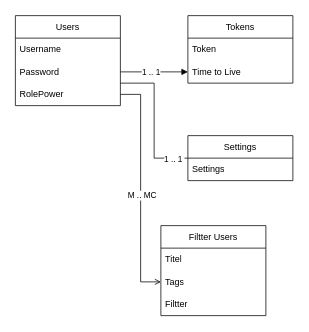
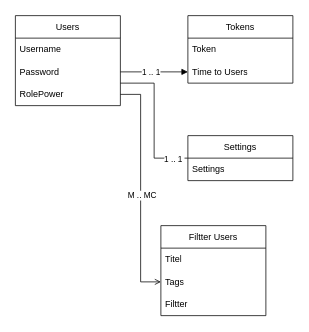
node "Time to Live": label "Time to Live" -> "Time to Users"
